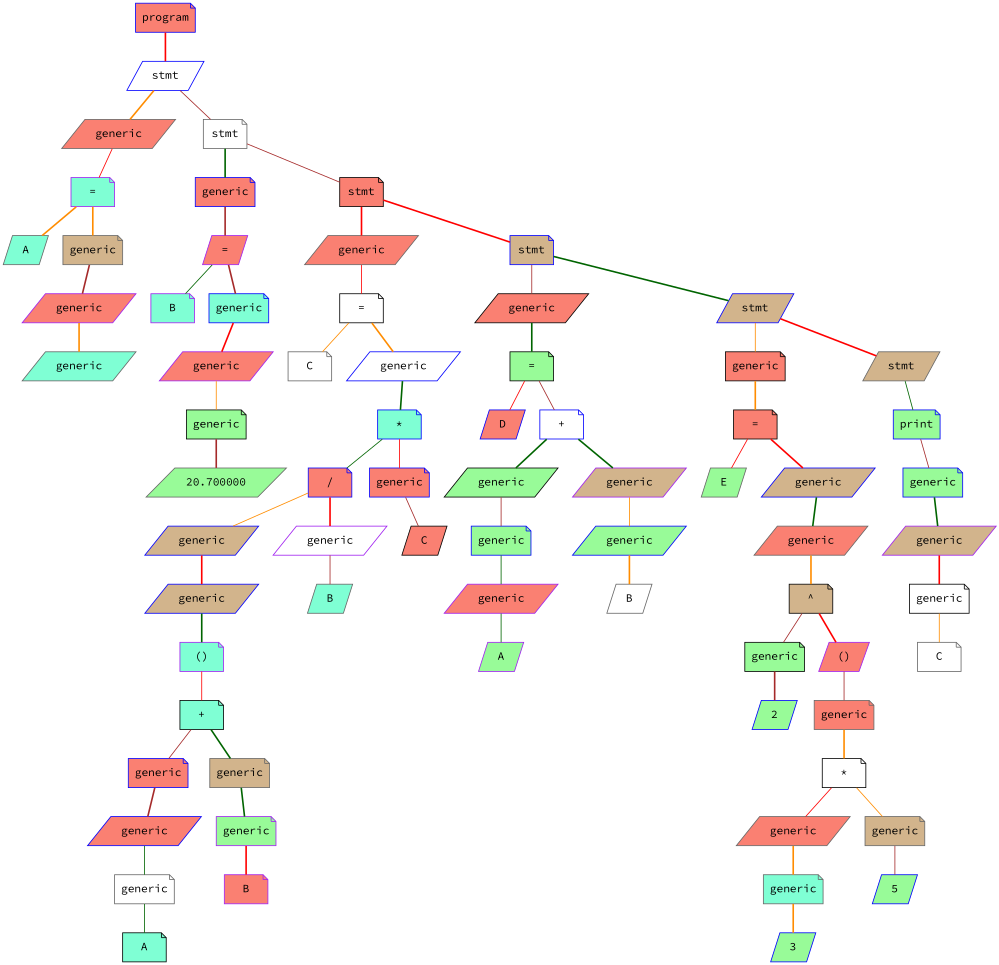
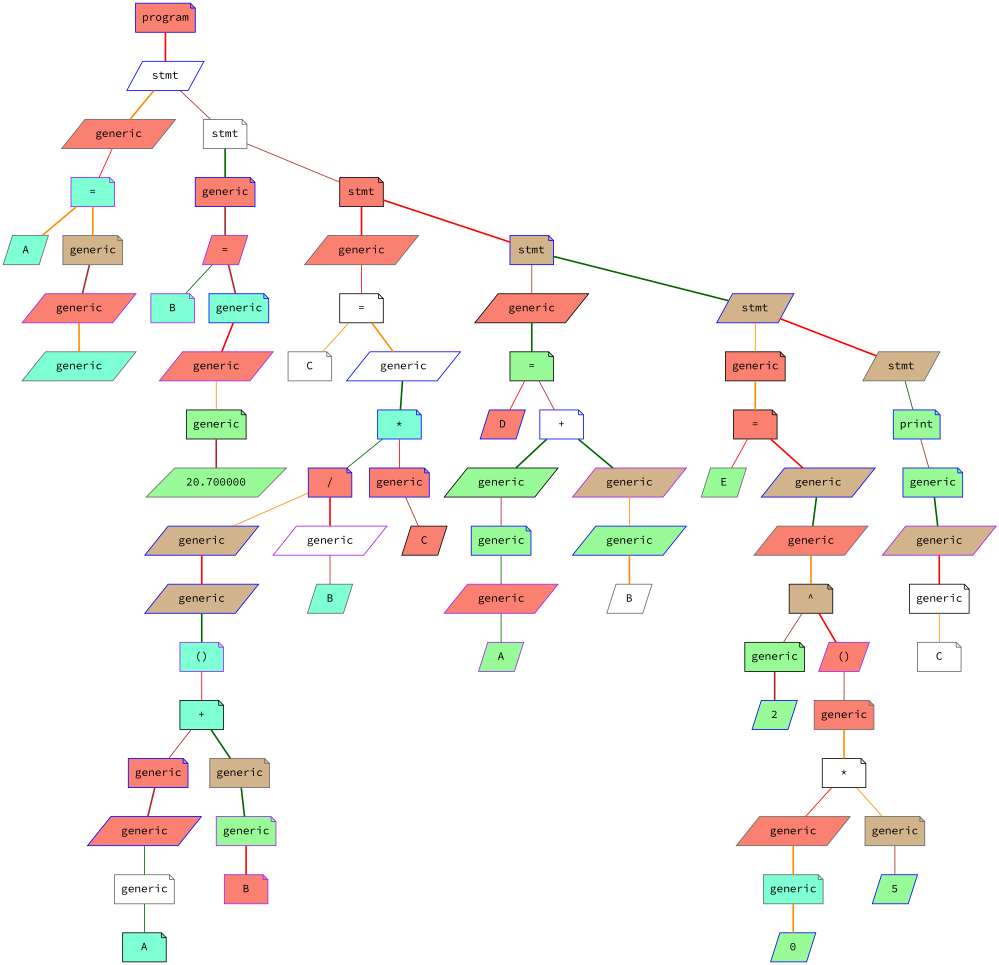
node "3": label "3" -> "0"
